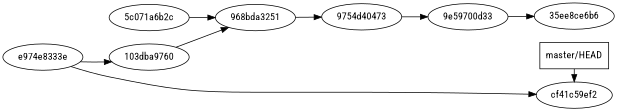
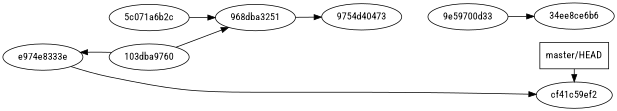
node "35ee8ce6b6": label "35ee8ce6b6" -> "34ee8ce6b6"
edge "9754d40473" -> "9e59700d33": removed
node "968bda3251": label "968bda3251" -> "968dba3251"
edge "e974e8333e" -> "103dba9760": reversed
